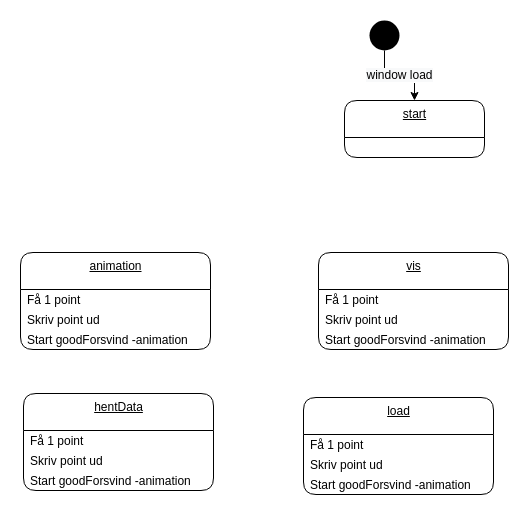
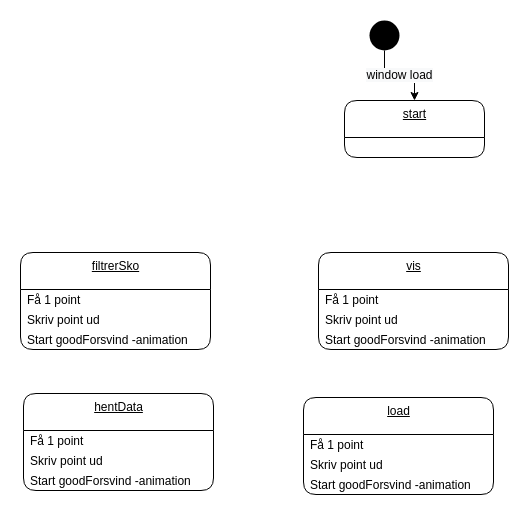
node "animation": label "animation" -> "filtrerSko"
